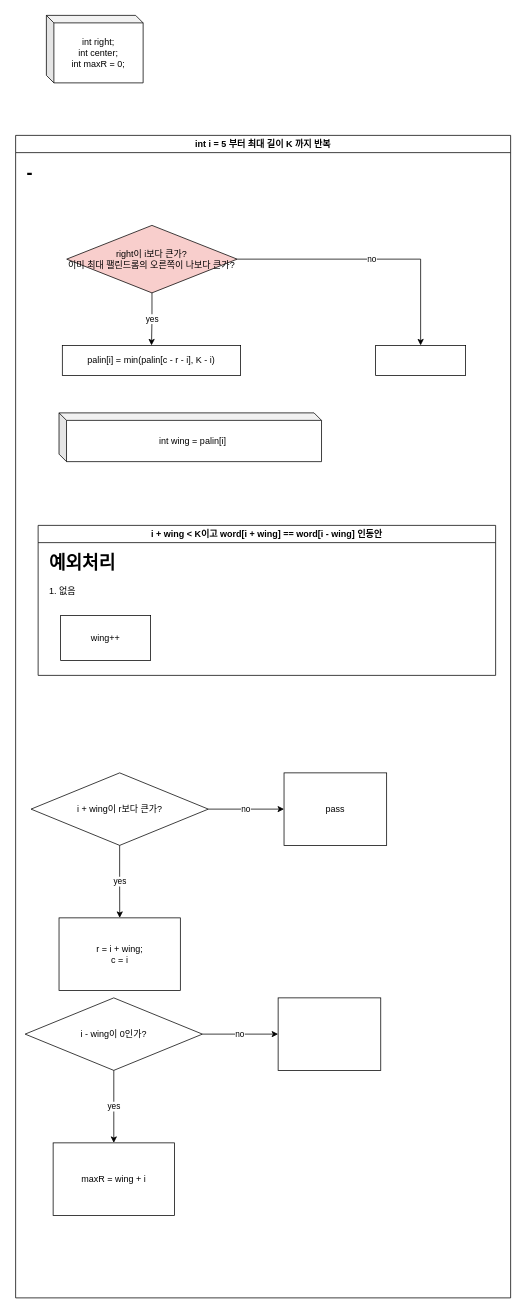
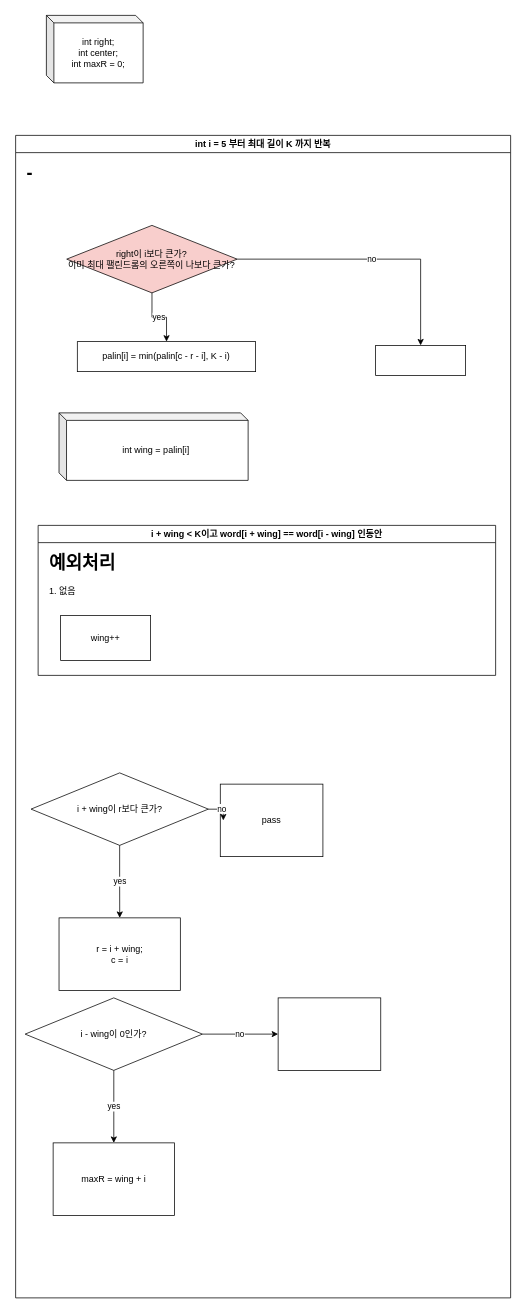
node "palin[i] = min(palin[c - r - i], K - i)": moved (151, 360) -> (166, 357)
node "int wing = palin[i]": size 263x49 -> 189x68
node "pass": moved (335, 809) -> (271, 820)
